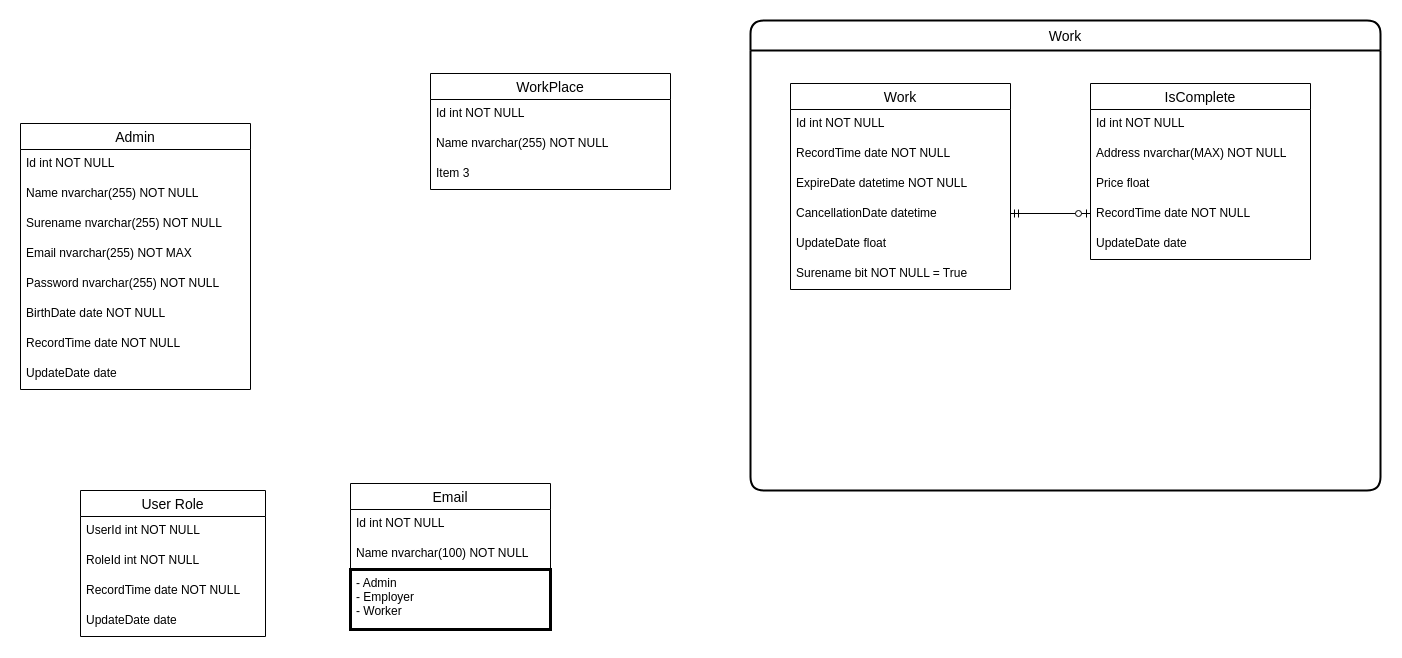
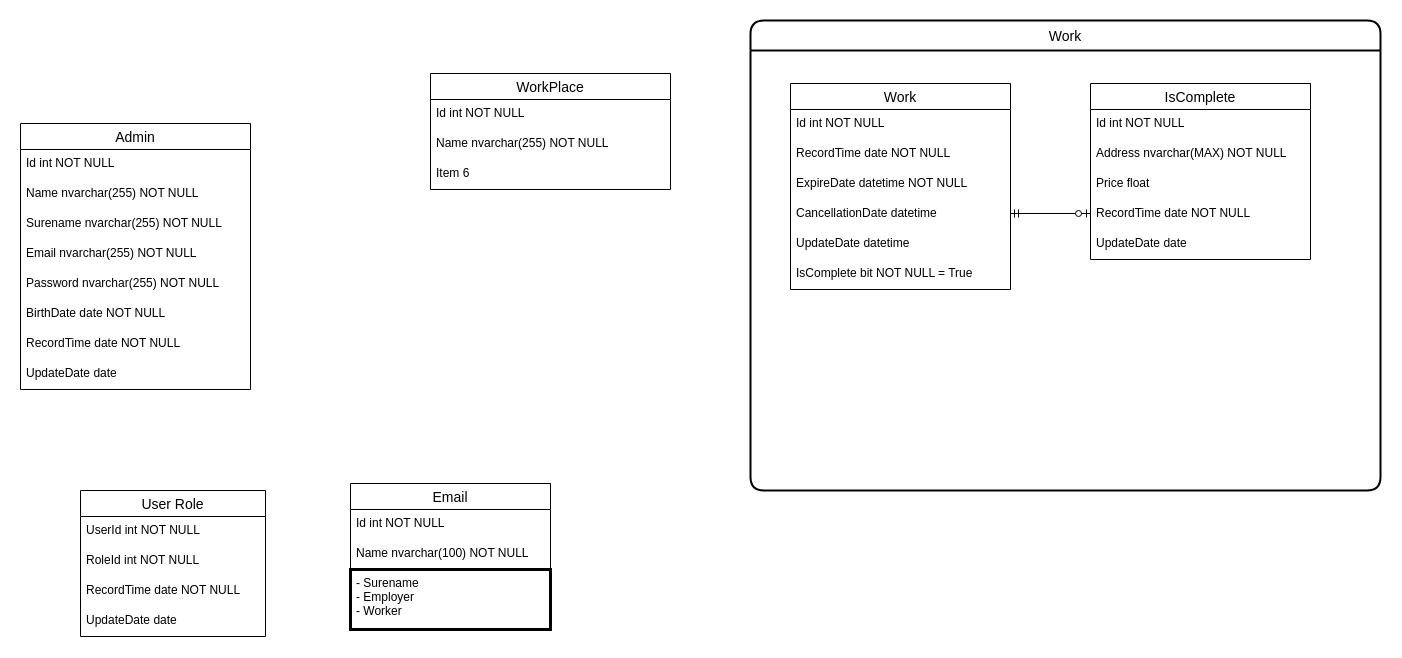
node "Item 3": label "Item 3" -> "Item 6"
node "UpdateDate float": label "UpdateDate float" -> "UpdateDate datetime"
node "Email nvarchar(255) NOT MAX": label "Email nvarchar(255) NOT MAX" -> "Email nvarchar(255) NOT NULL"
node "Surename bit NOT NULL = True": label "Surename bit NOT NULL = True" -> "IsComplete bit NOT NULL = True"
node "- Admin - Employer - Worker": label "- Admin - Employer - Worker" -> "- Surename - Employer - Worker"
